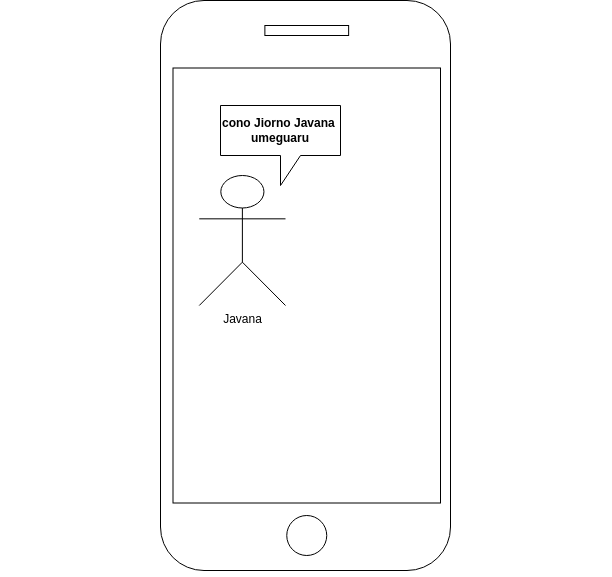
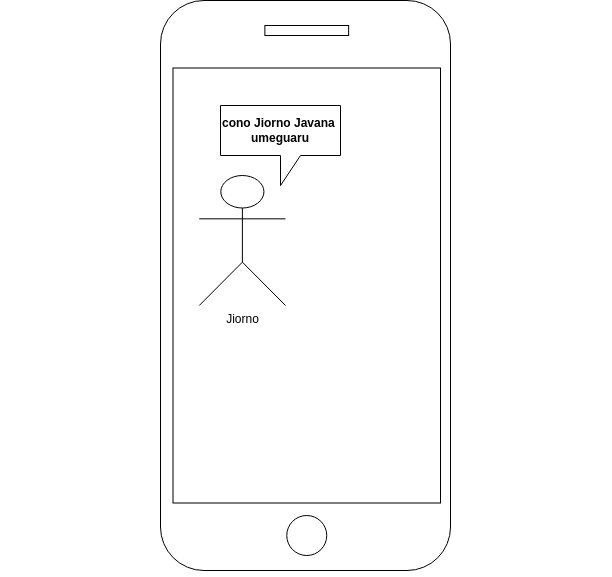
node "Javana": label "Javana" -> "Jiorno"
